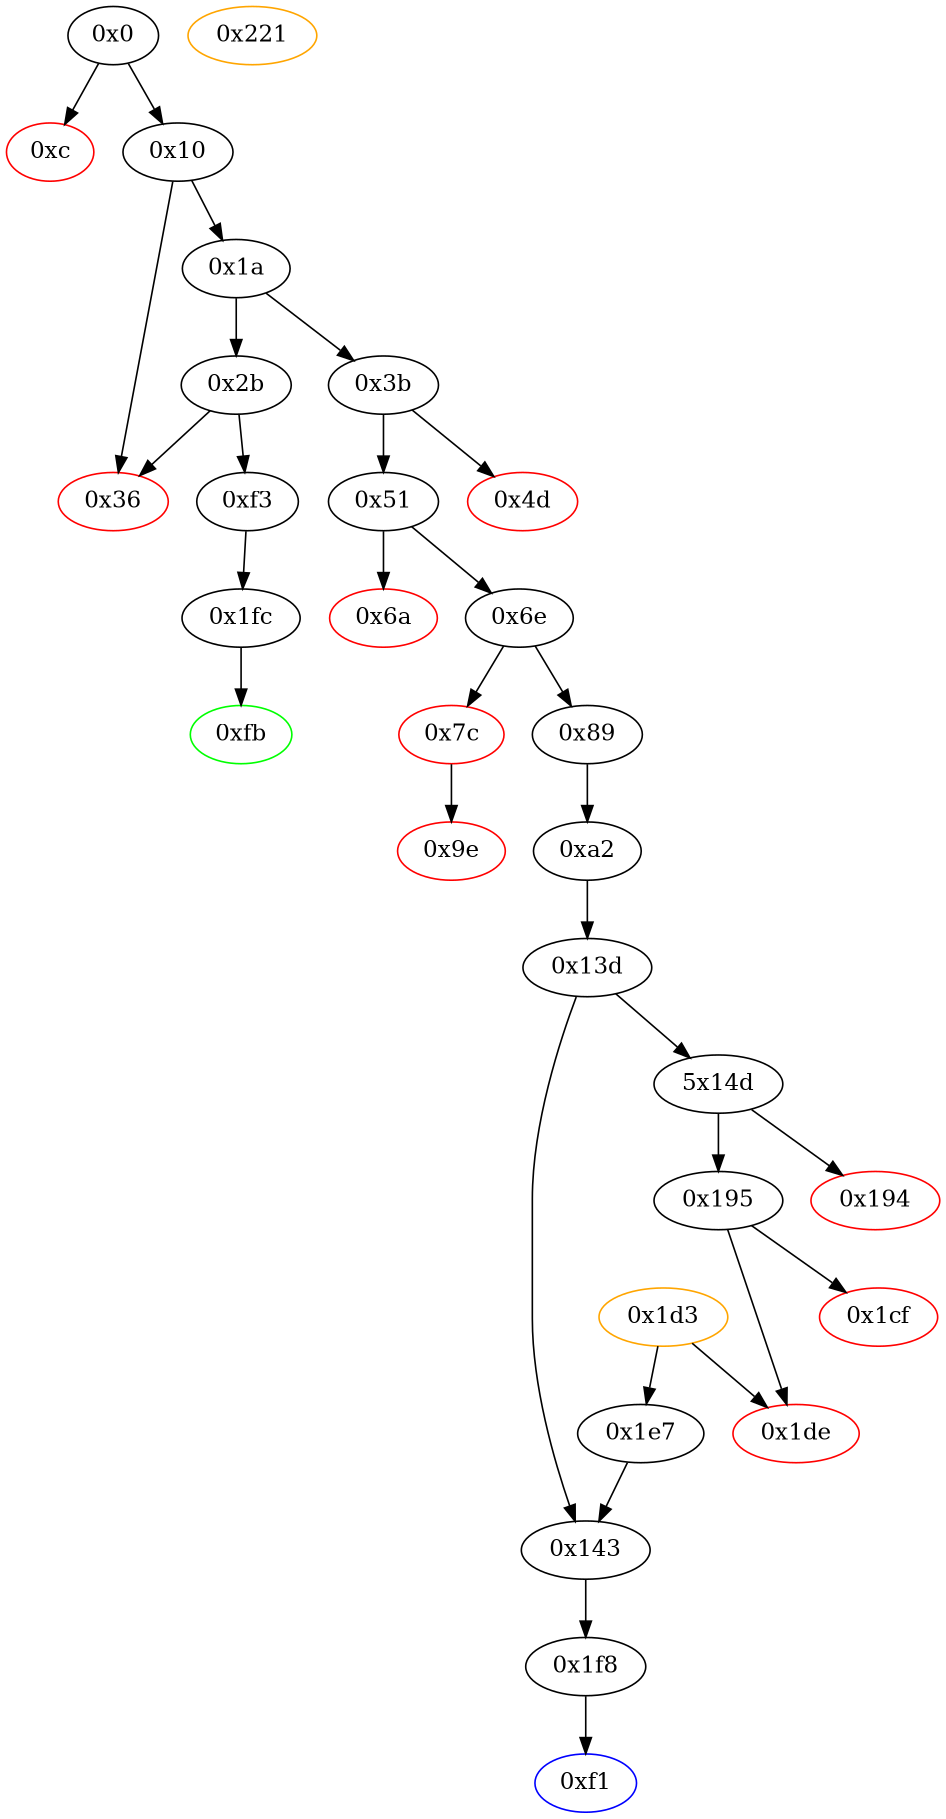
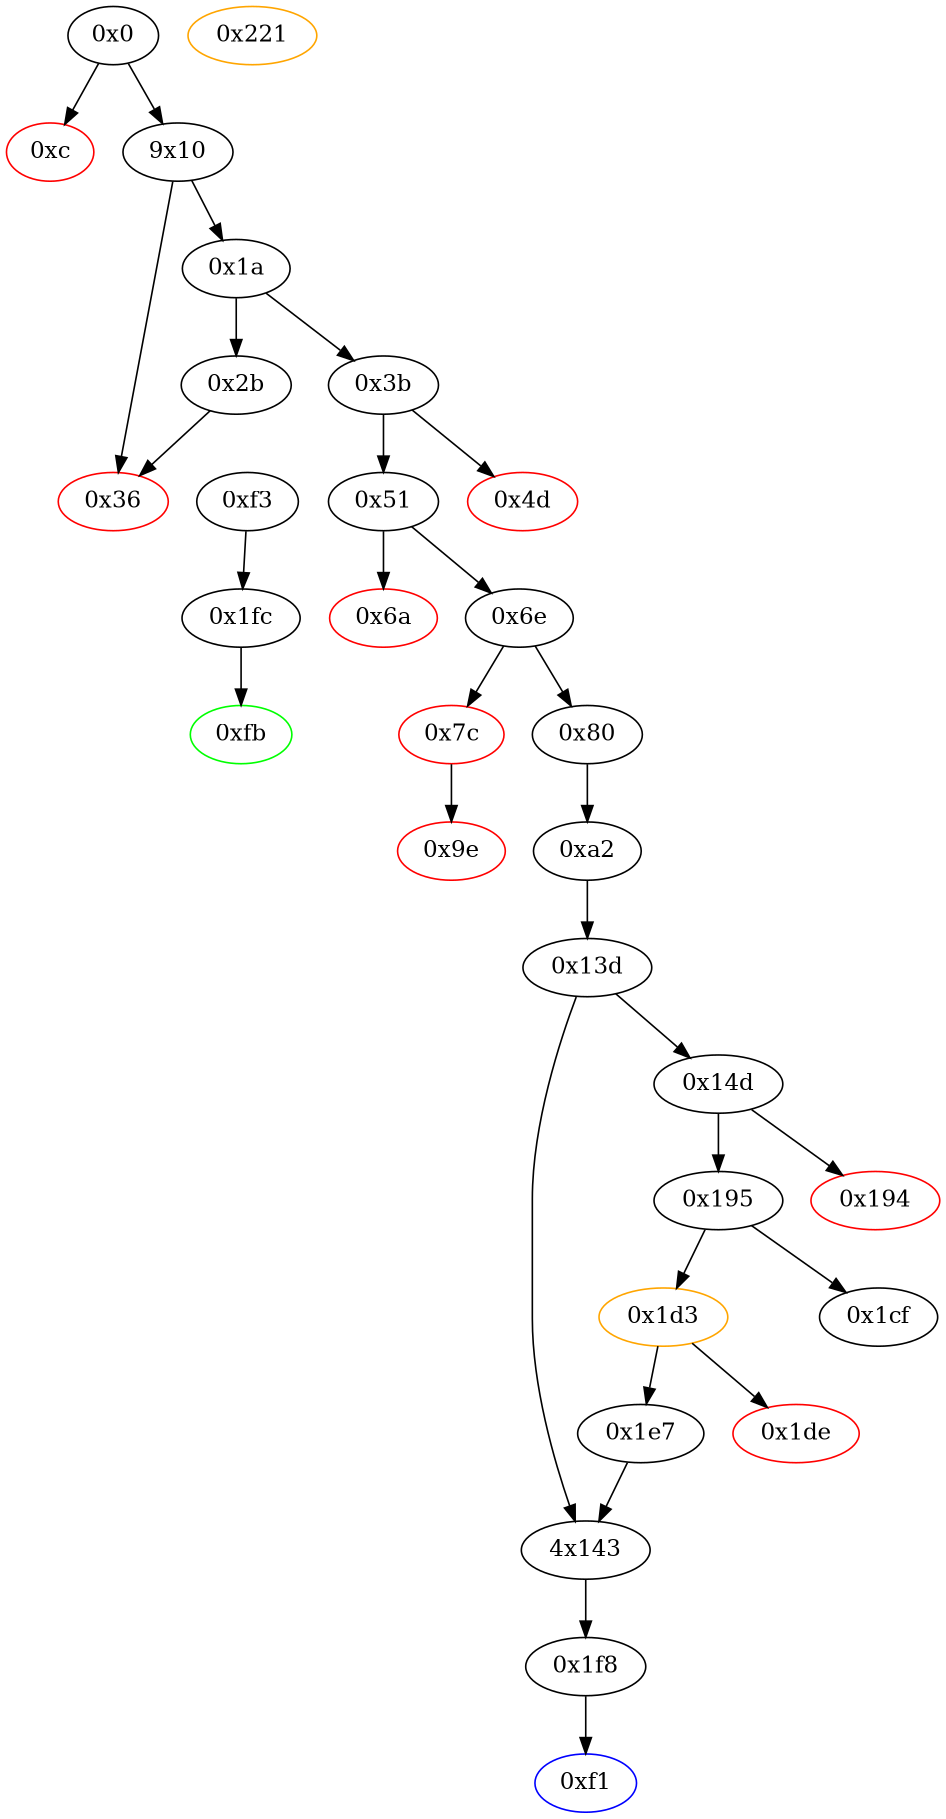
node "0x10": label "0x10" -> "9x10"
edge "0x2b" -> "0xf3": removed
node "0x89": label "0x89" -> "0x80"
node "5x14d": label "5x14d" -> "0x14d"
edge "0x195" -> "0x1de": now "0x195" -> "0x1d3"
node "0x1cf": color red -> black
node "0x143": label "0x143" -> "4x143"
